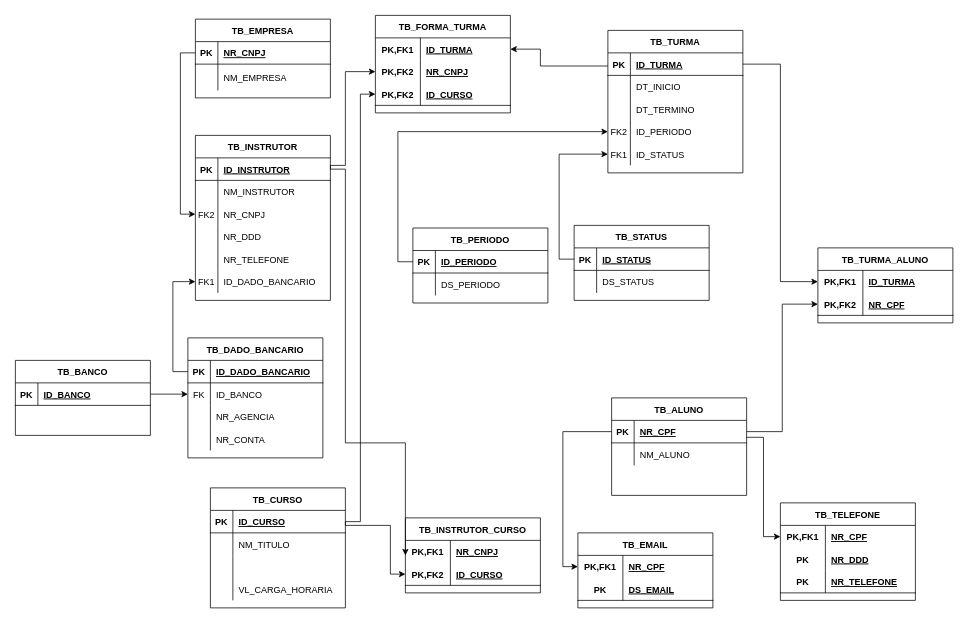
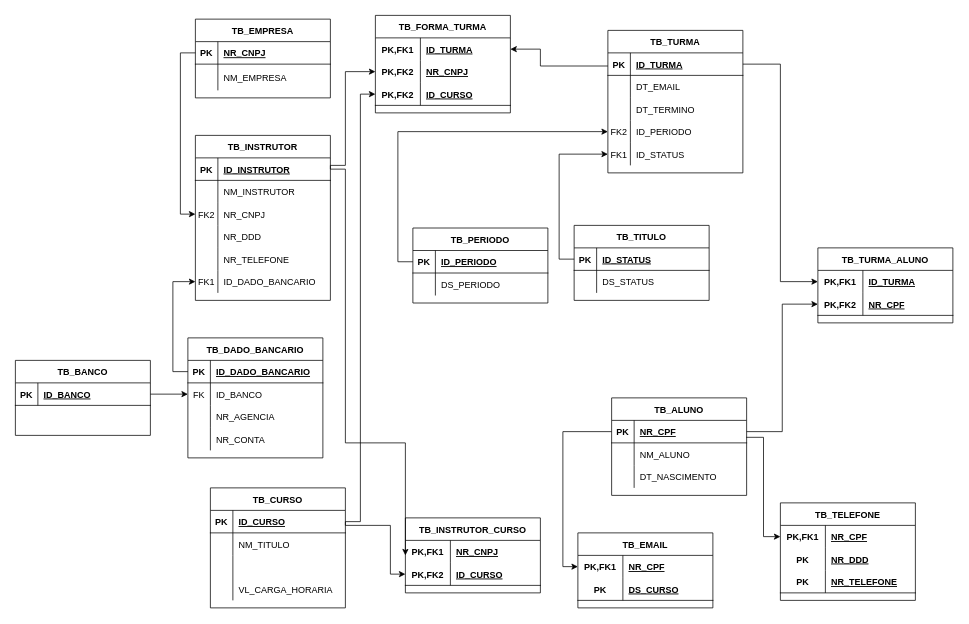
node "DT_INICIO": label "DT_INICIO" -> "DT_EMAIL"
node "TB_STATUS": label "TB_STATUS" -> "TB_TITULO"
node "DT_NASCIMENTO": added
node "DS_EMAIL": label "DS_EMAIL" -> "DS_CURSO"
